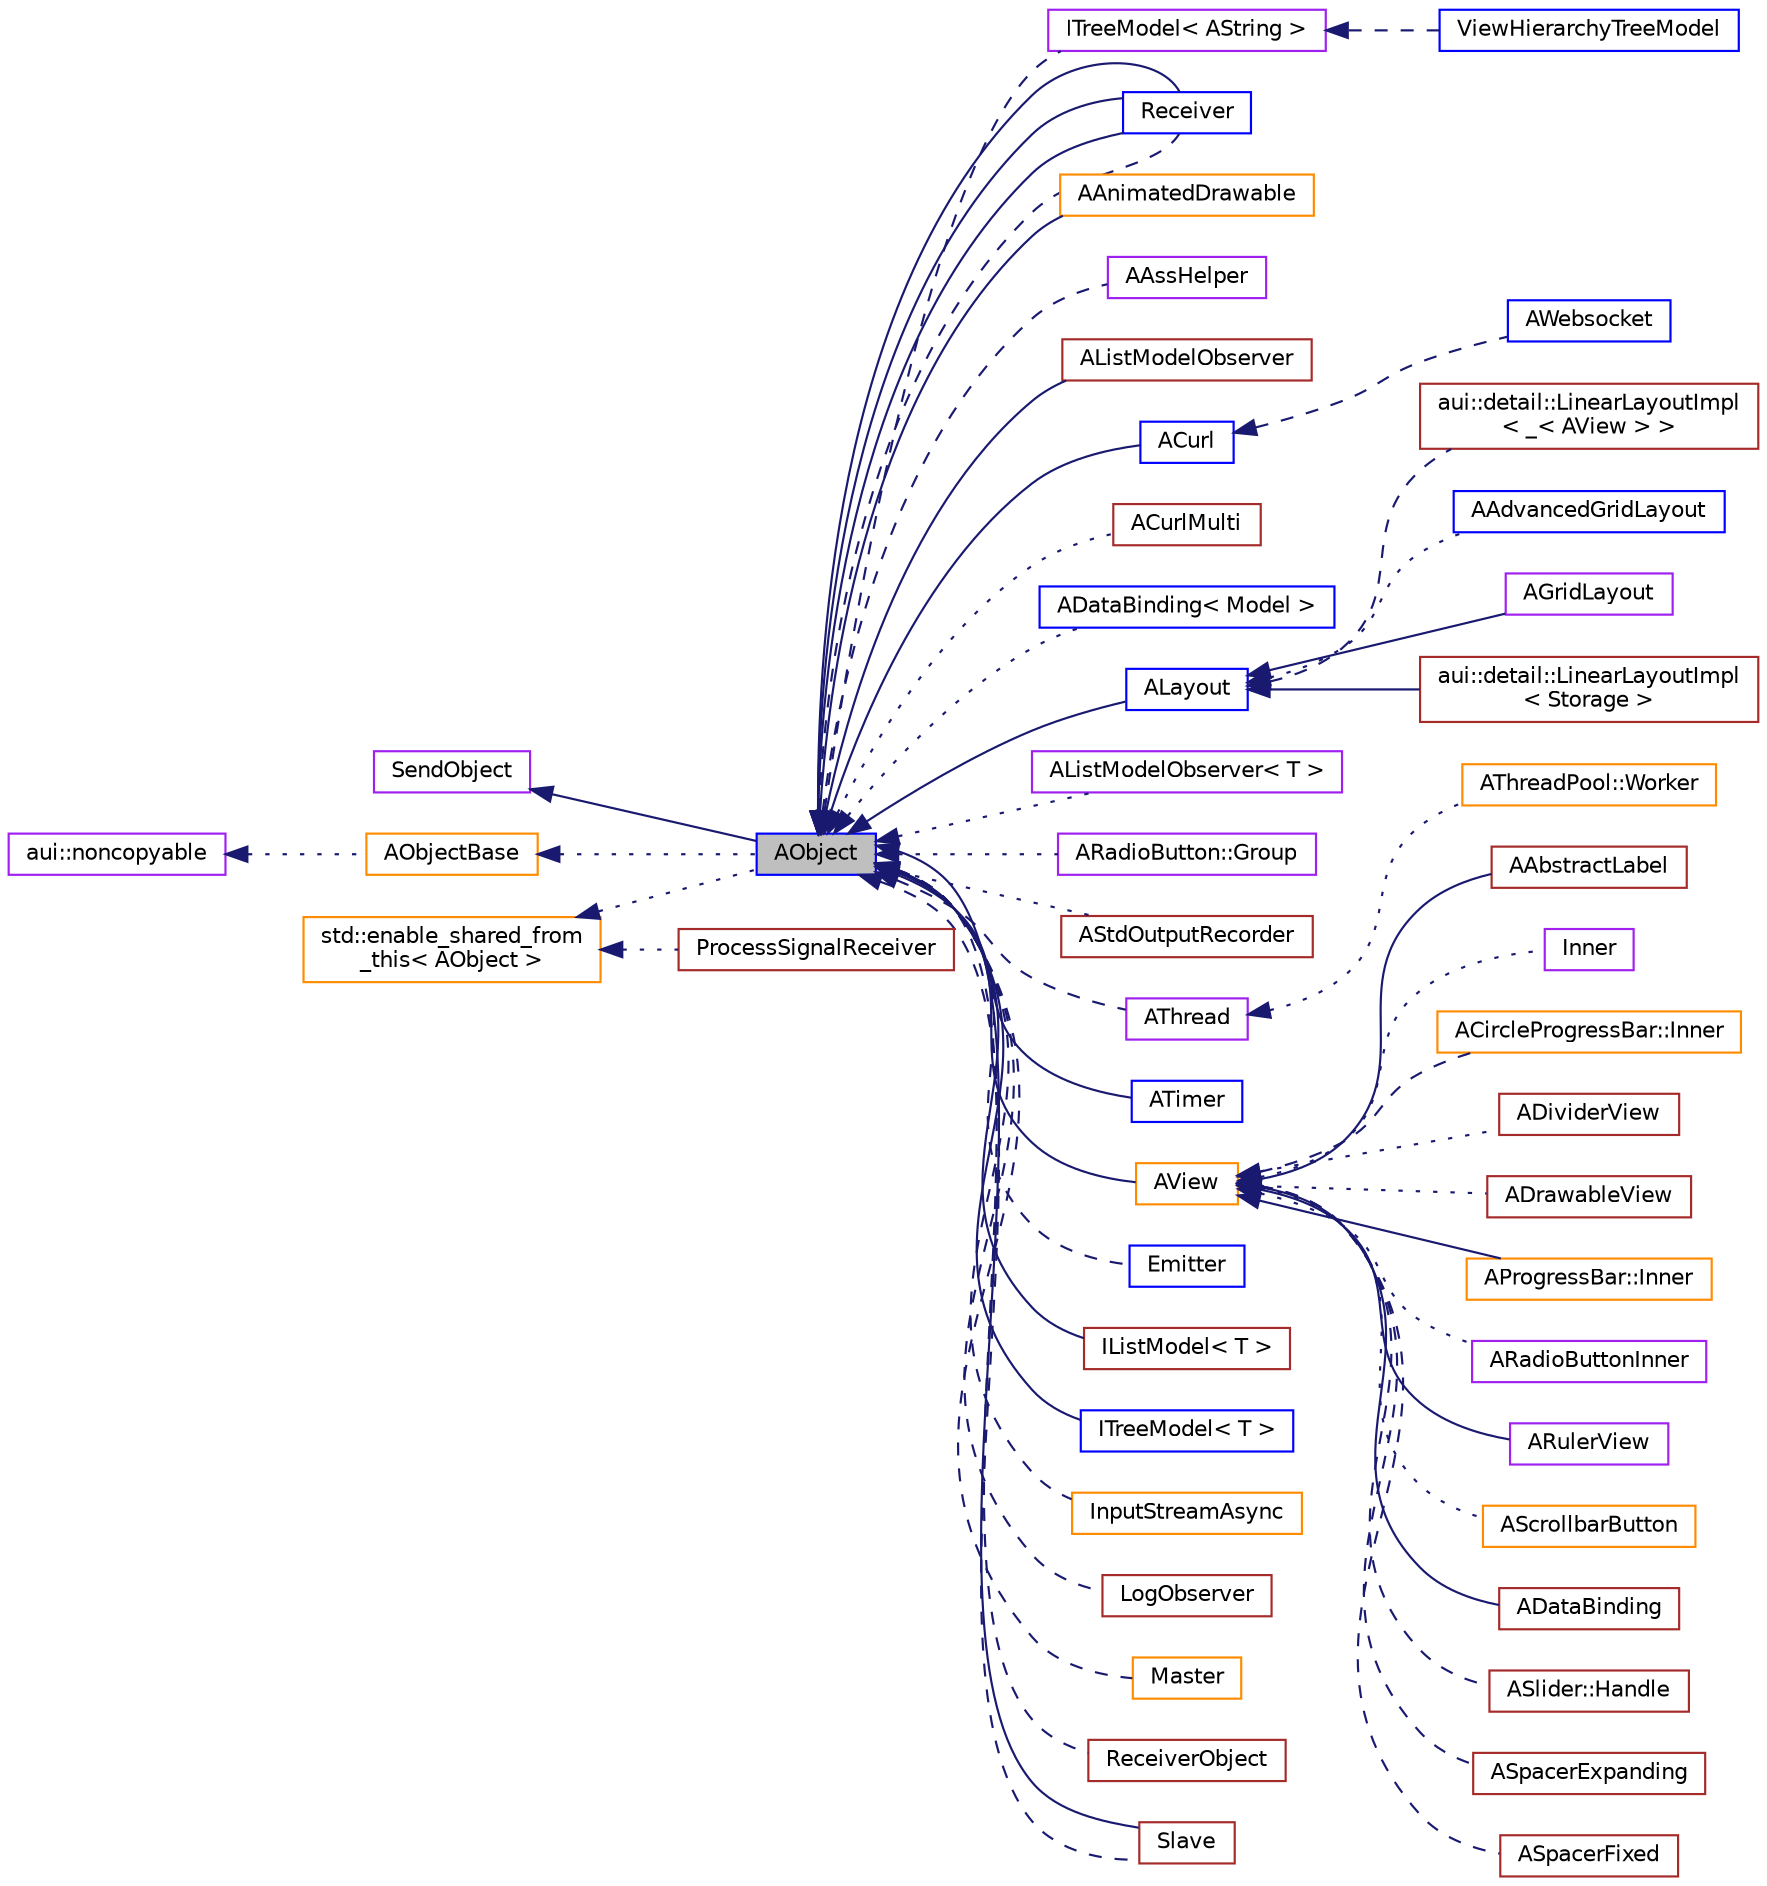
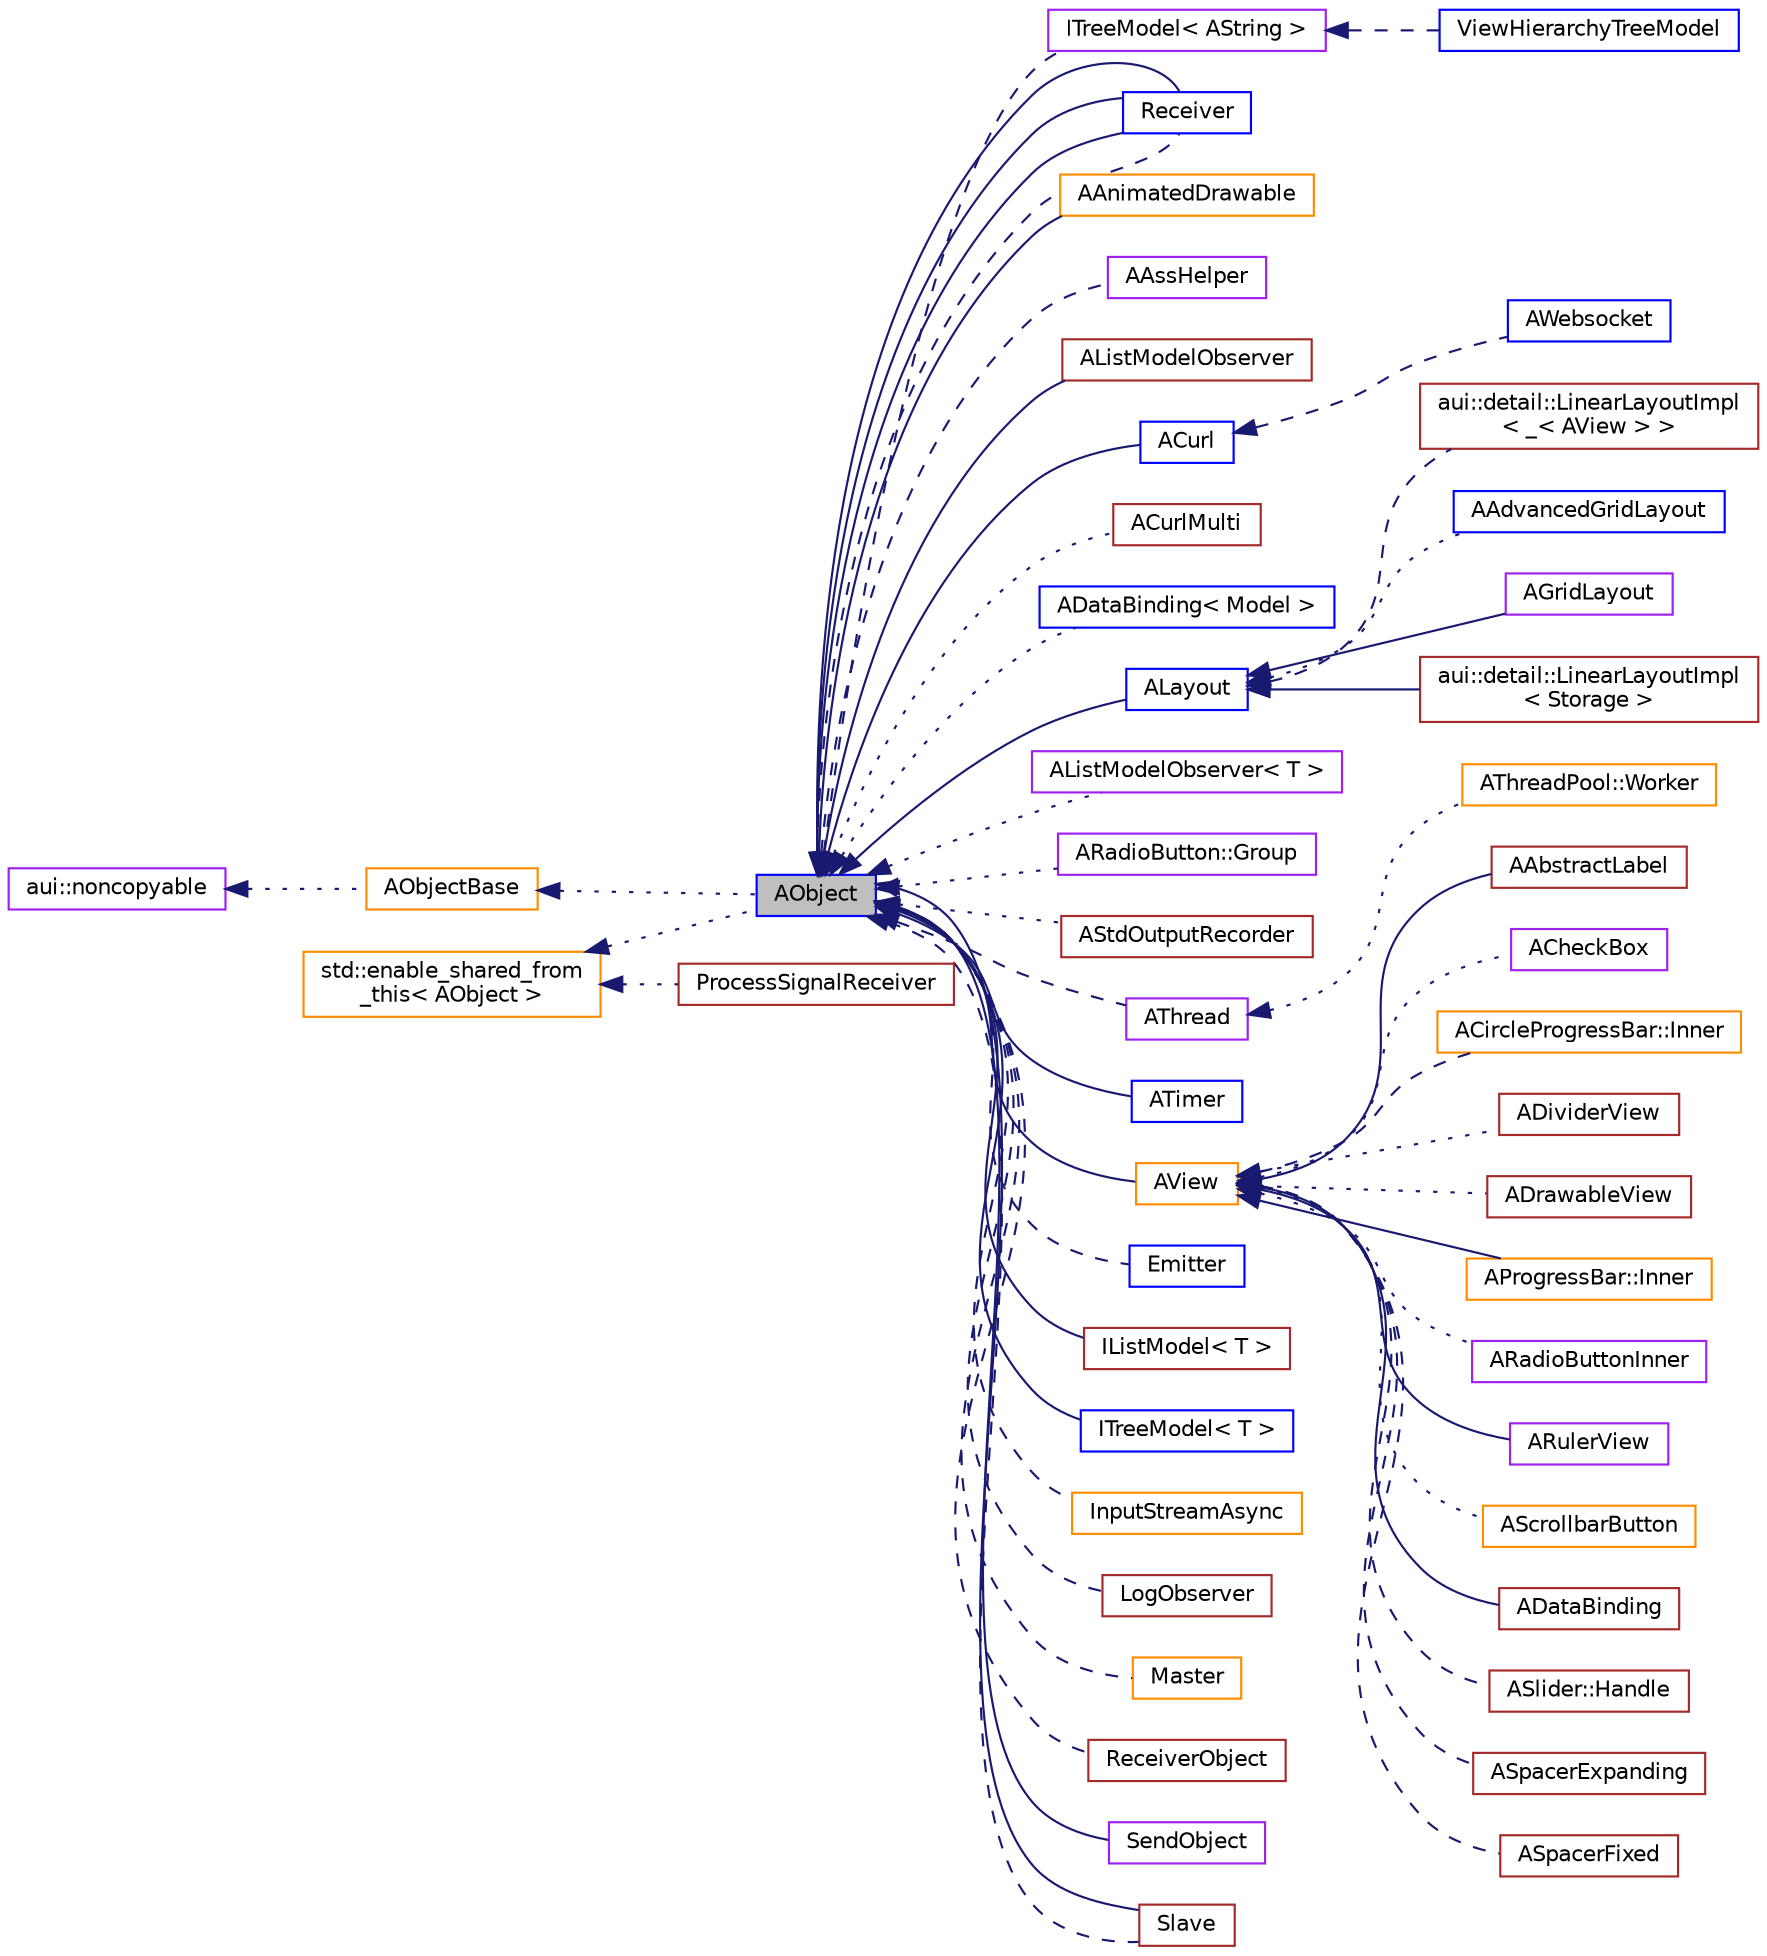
edge "AObject" -> "SendObject": reversed
node "Inner": label "Inner" -> "ACheckBox"
